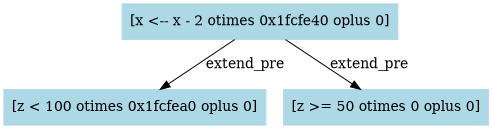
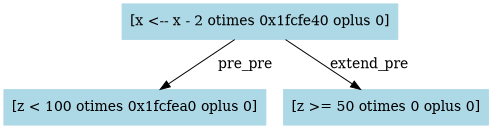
edge "[x <-- x - 2 otimes 0x1fcfe40 oplus 0]" -> "[z < 100 otimes 0x1fcfea0 oplus 0]": label "extend_pre" -> "pre_pre"
